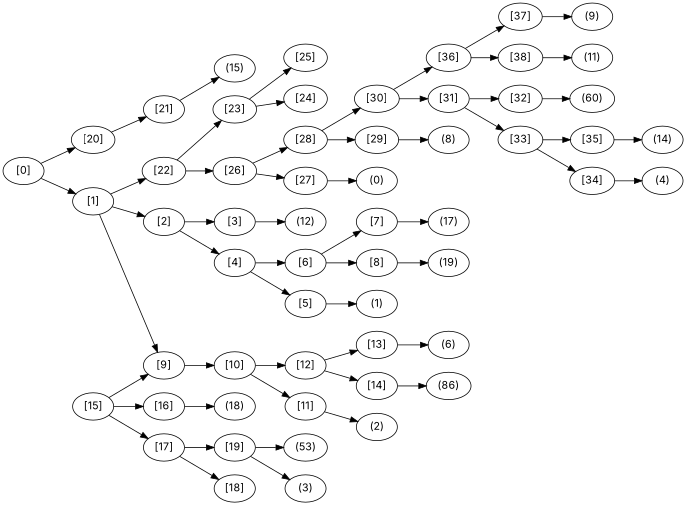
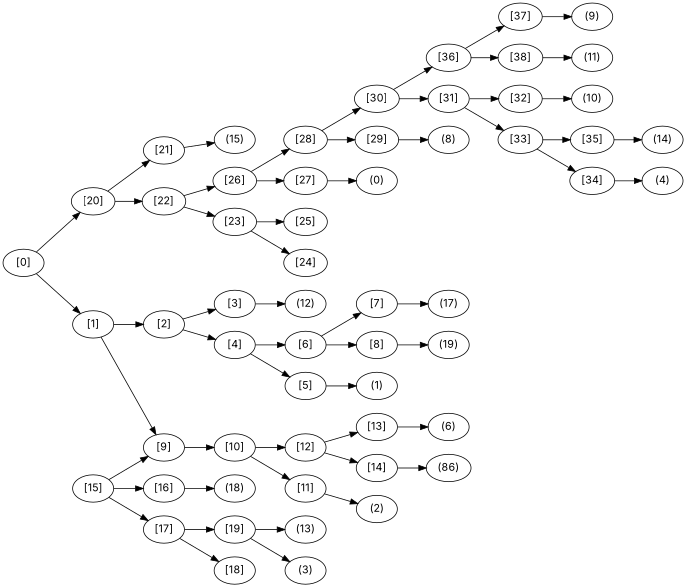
node "(60)": label "(60)" -> "(10)"
edge "[1]" -> "[22]": now "[20]" -> "[22]"
node "(53)": label "(53)" -> "(13)"
